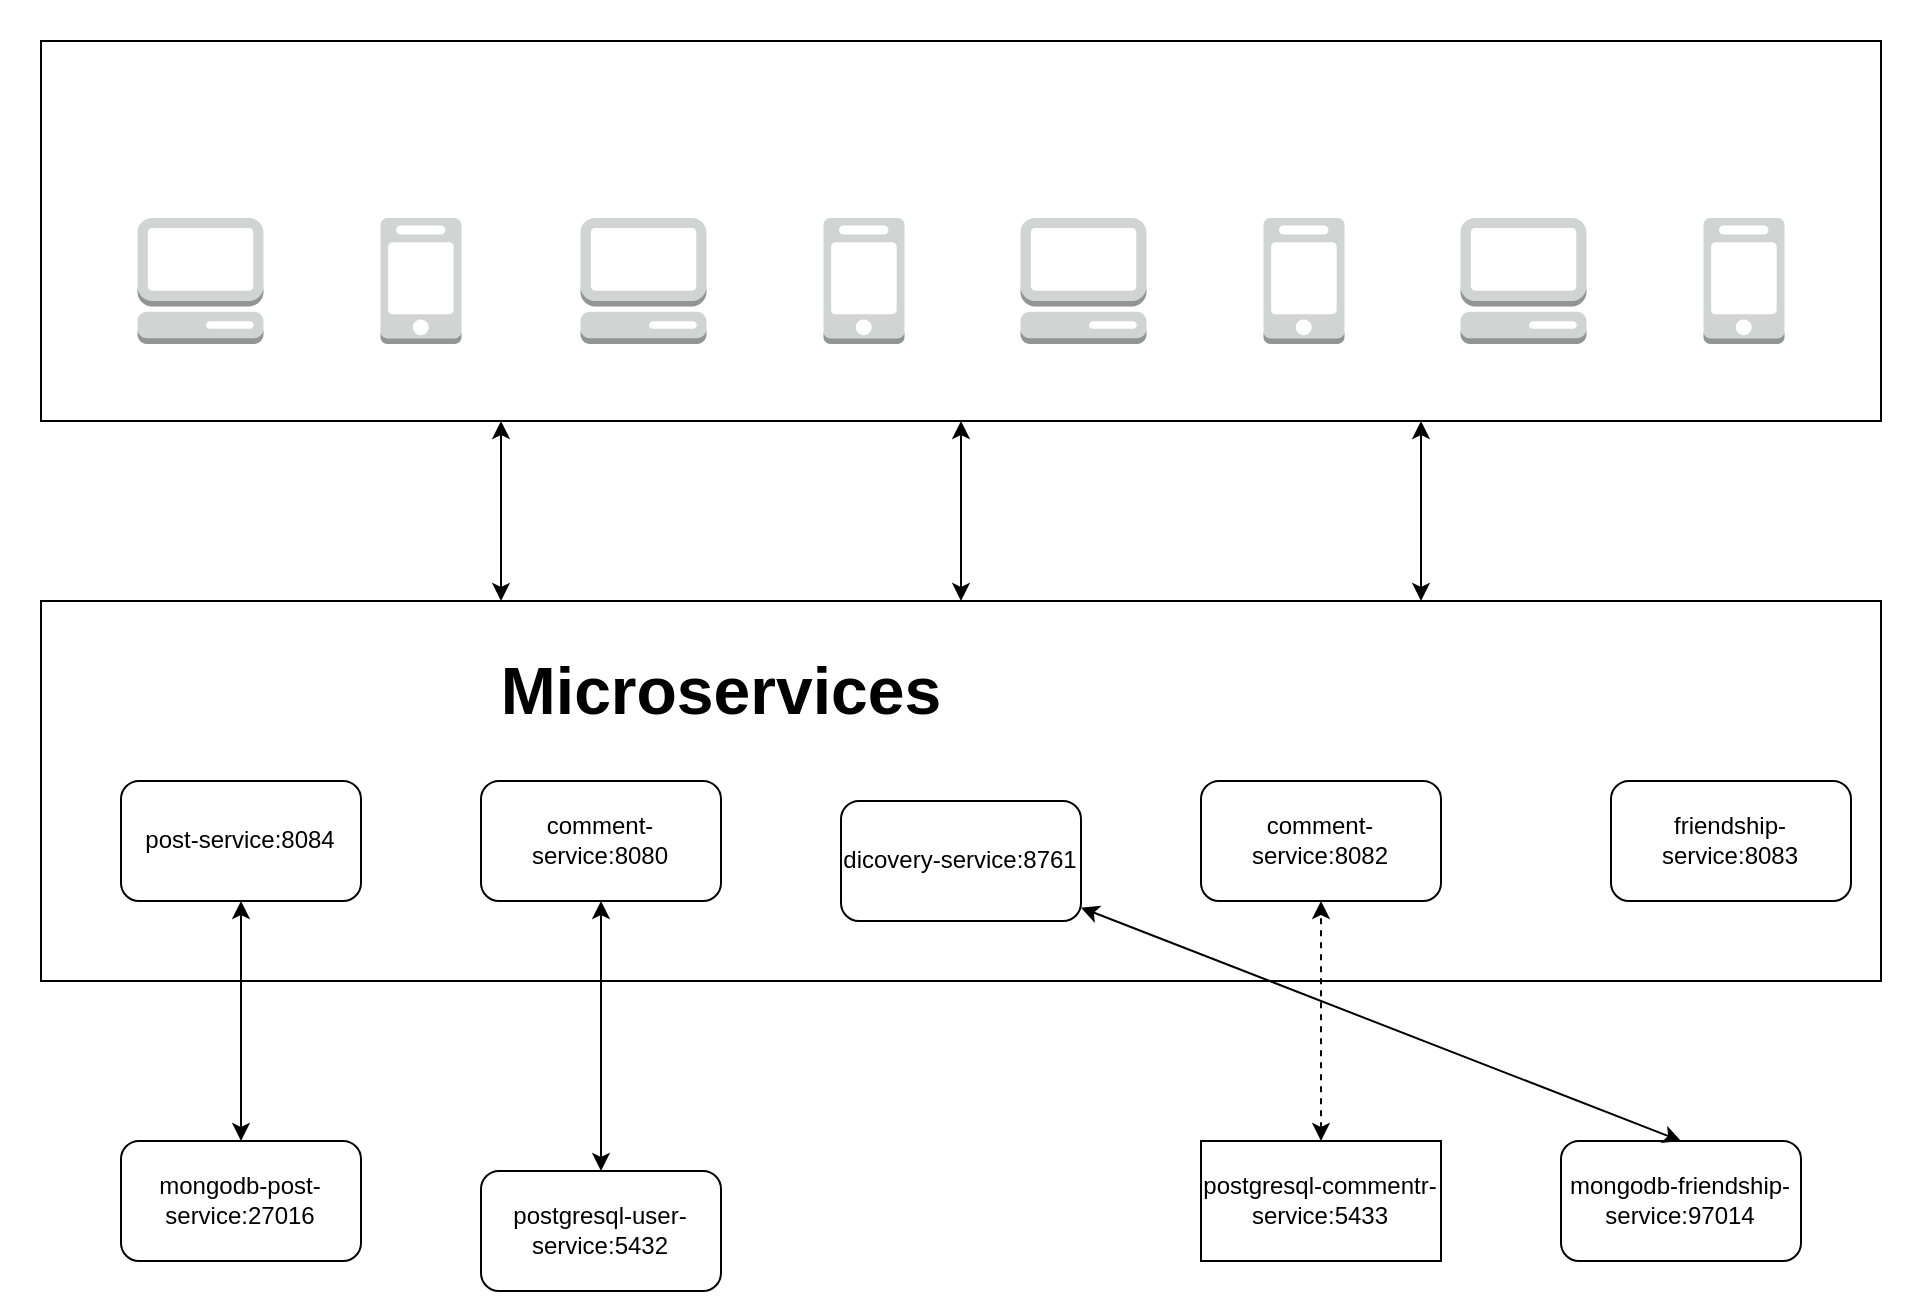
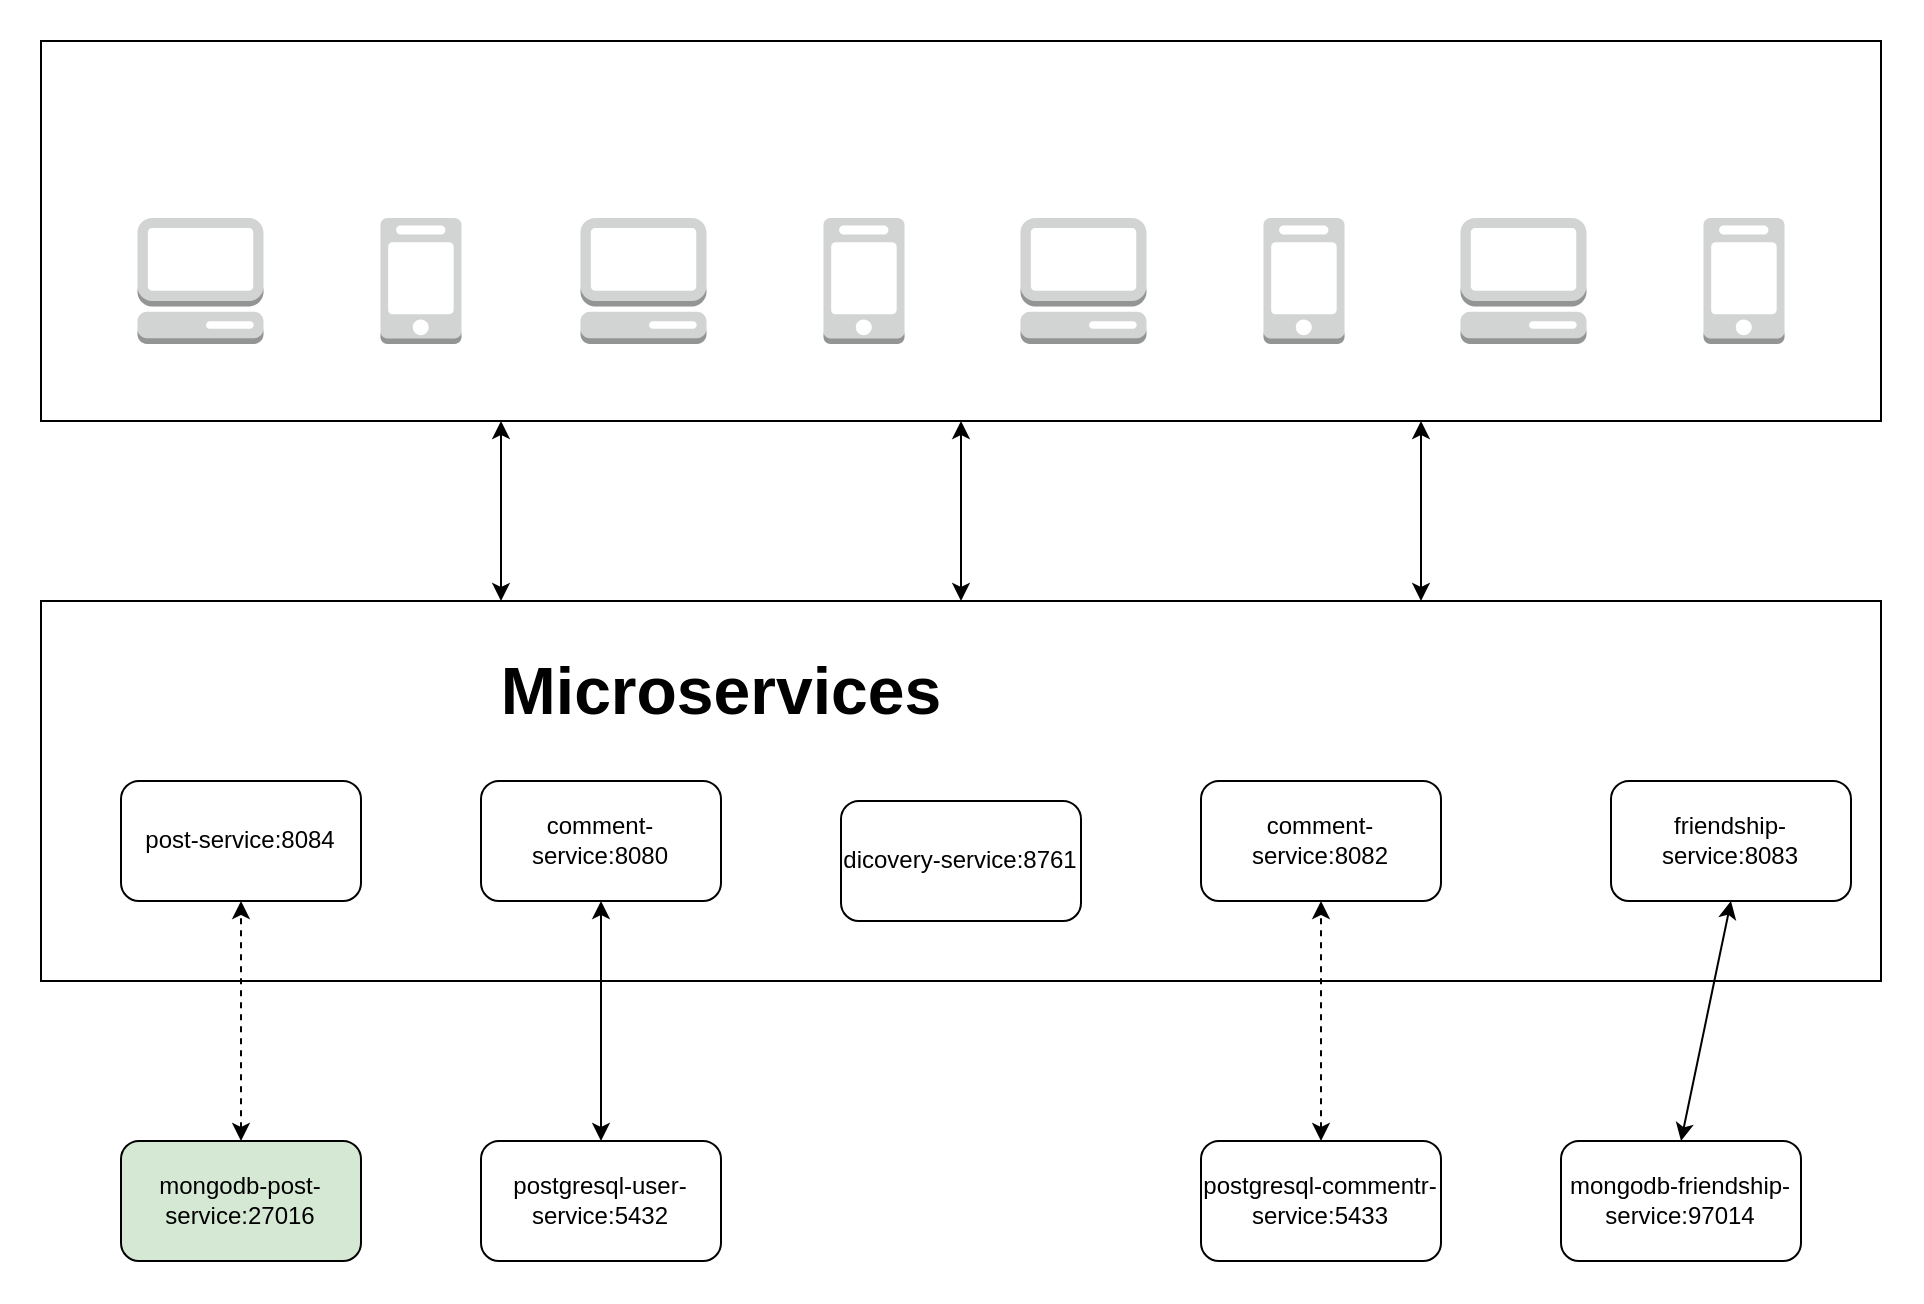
edge "post-service:8084" -- "mongodb-post-service:27016": style solid -> dashed
edge "dicovery-service:8761" -- "mongodb-friendship-service:97014": now "friendship-service:8083" -- "mongodb-friendship-service:97014"
node "mongodb-post-service:27016": fillcolor #ffffff -> #d5e8d4
node "postgresql-commentr-service:5433": shape rectangle -> rounded rectangle
node "postgresql-user-service:5432": moved (601, 1231) -> (601, 1201)
